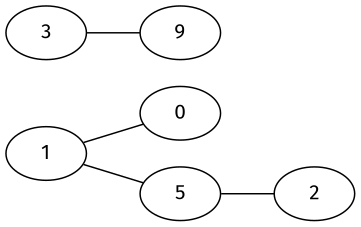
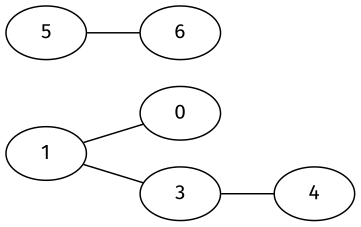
node "9": label "9" -> "4"
edge "1" -- "5": now "1" -- "3"
node "2": label "2" -> "6"
